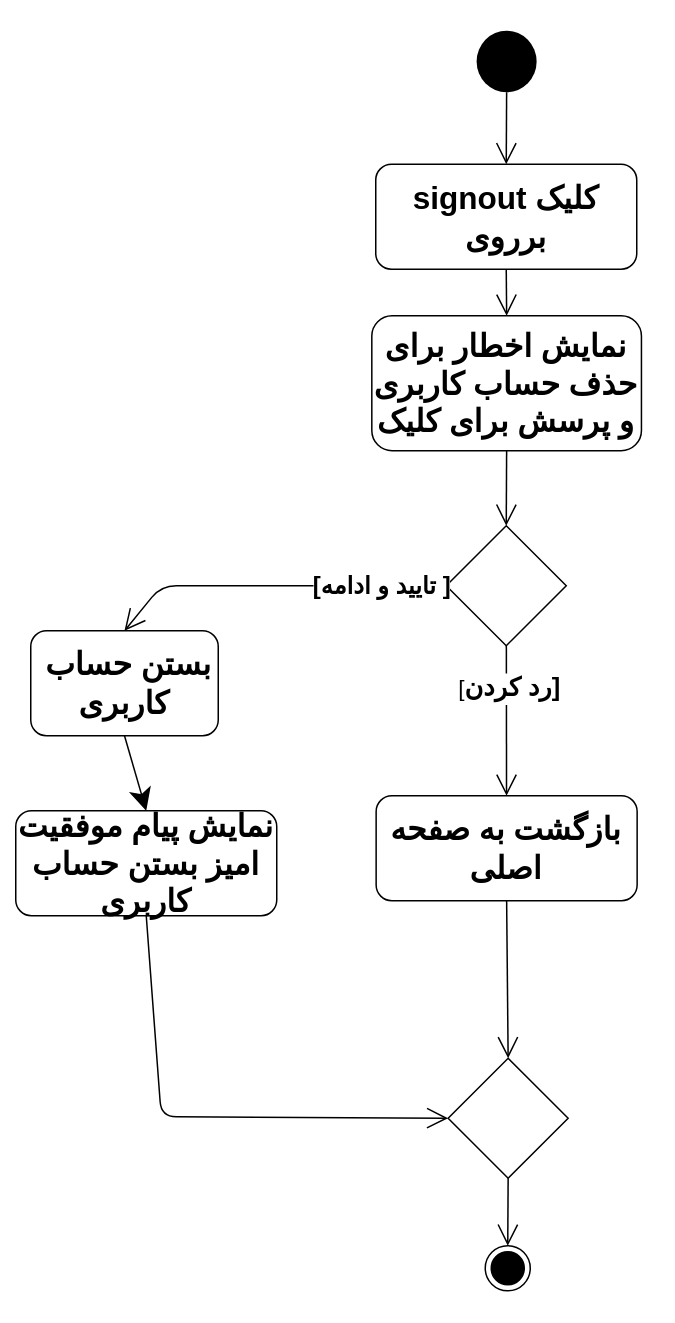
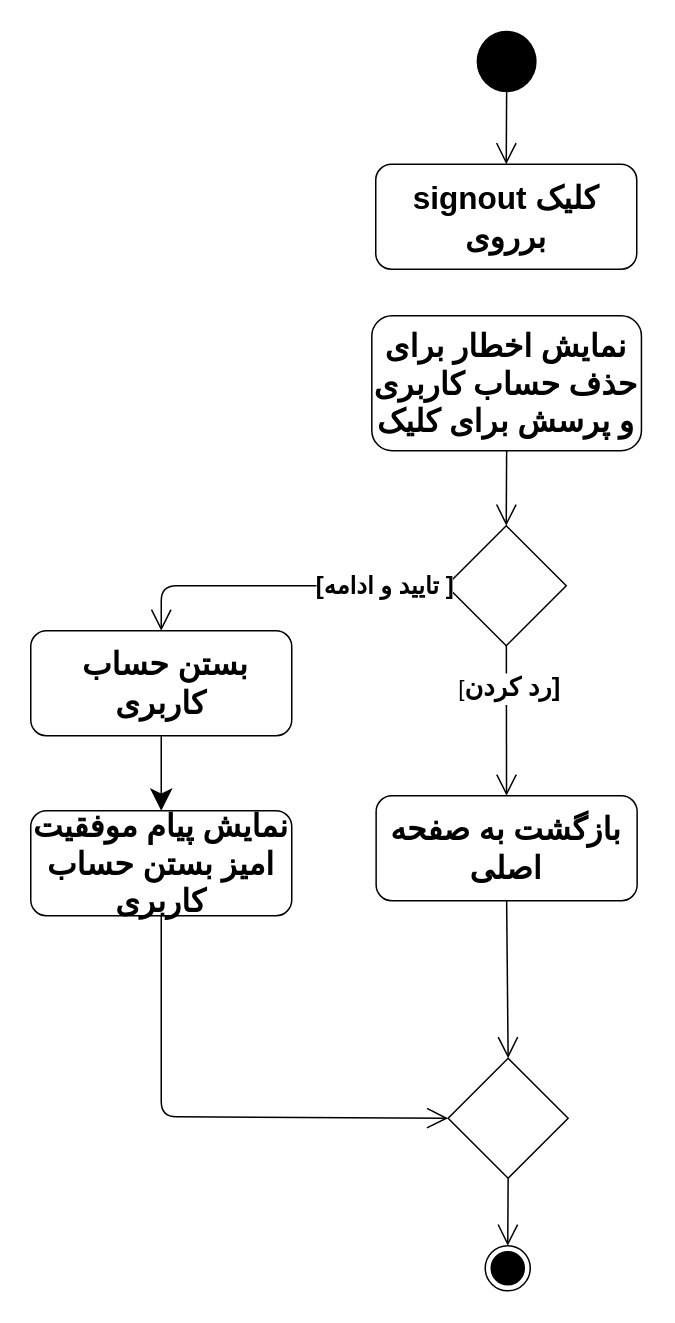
edge "signout کلیک برروی" -> "نمایش اخطار برای حذف حساب کاربری و پرسش برای کلیک": removed
node "بستن حساب کاربری": size 188x105 -> 261x105
node "نمایش پیام موفقیت امیز بستن حساب کاربری": moved (146, 863) -> (161, 863)
